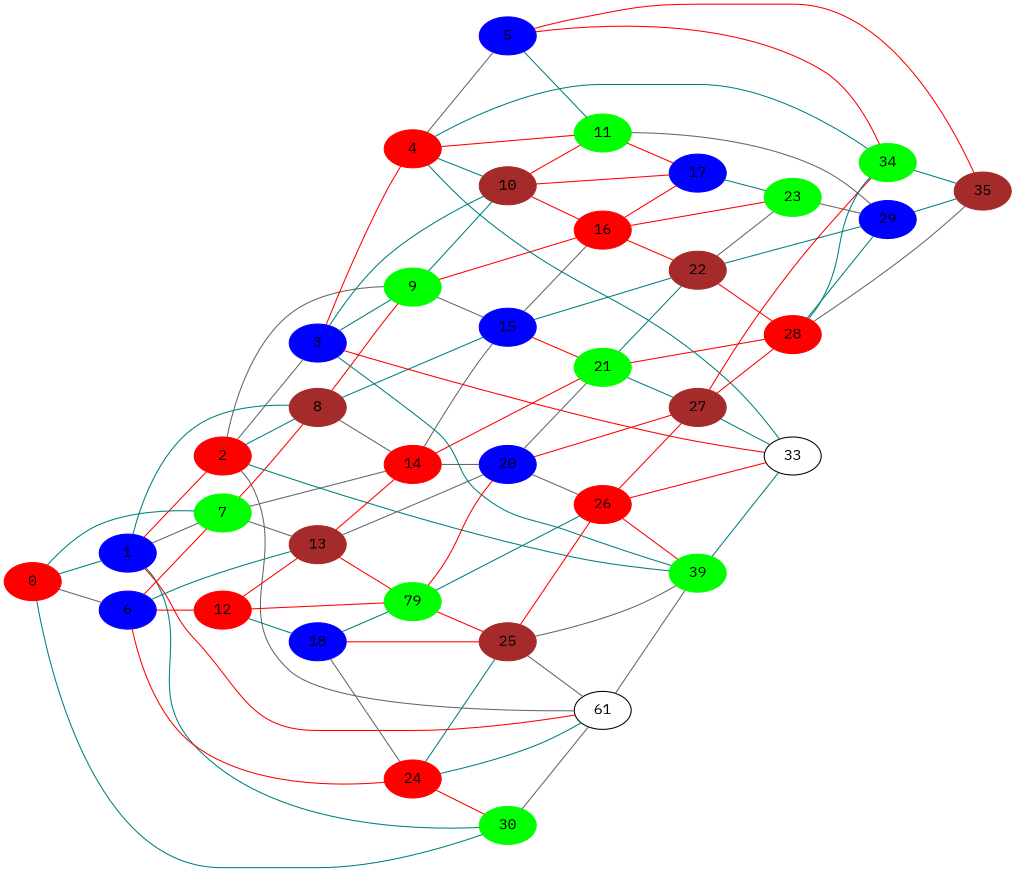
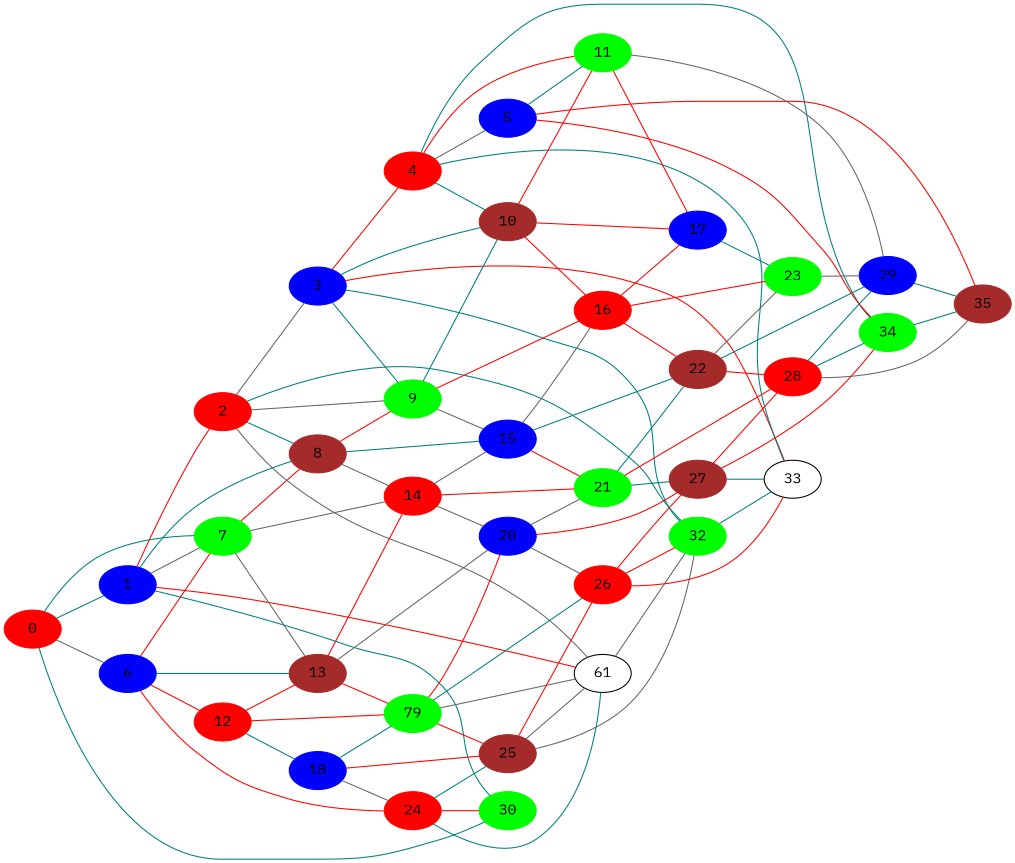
node "39": label "39" -> "32"
edge "61" -- "30": now "61" -- "79"
